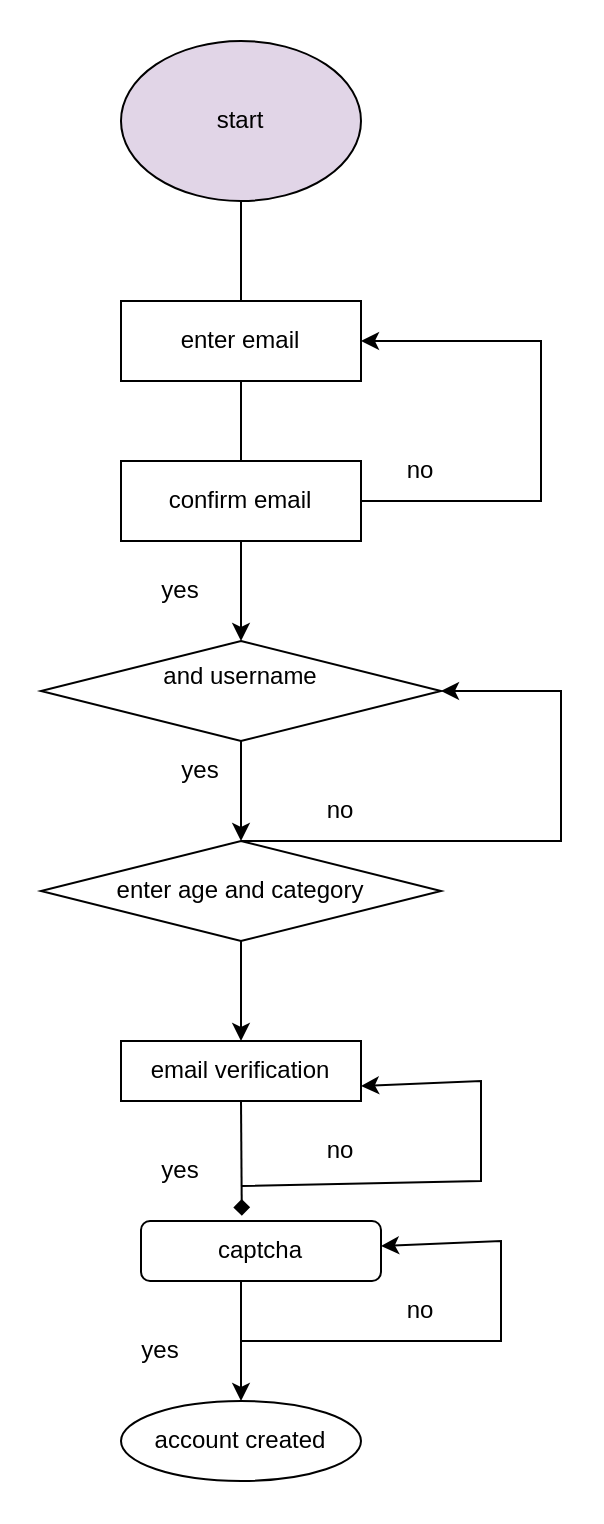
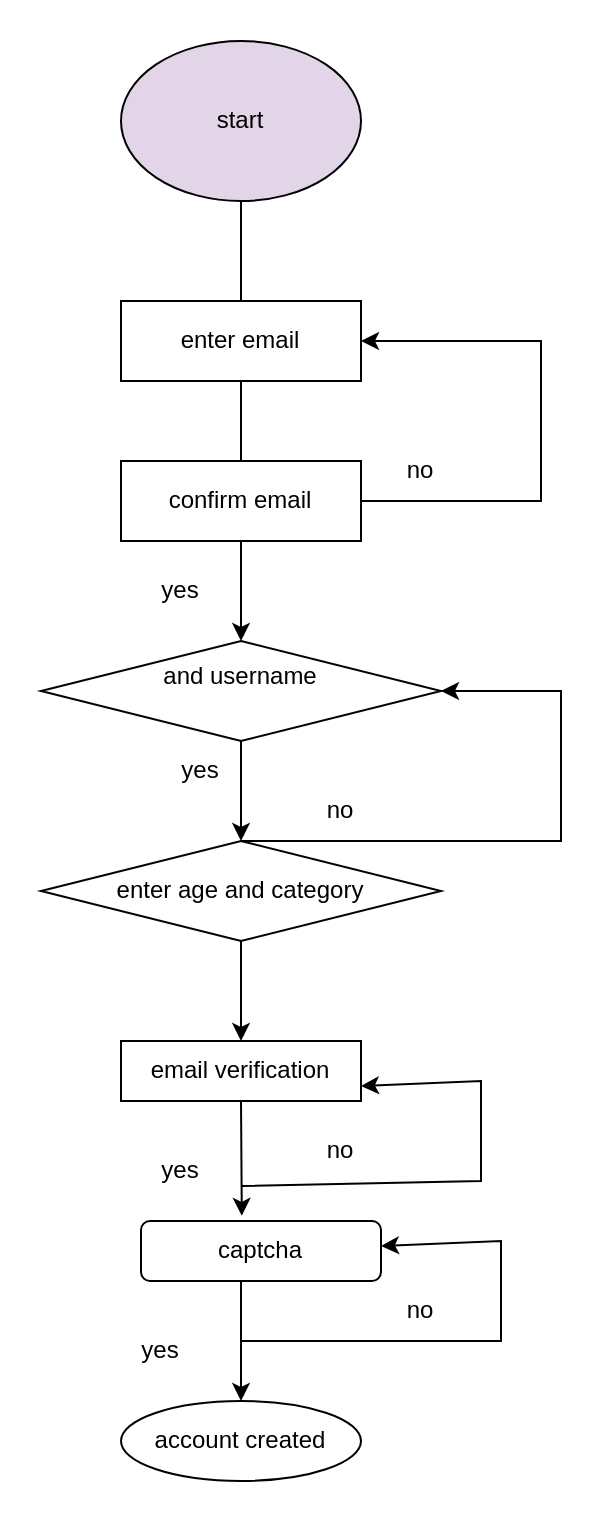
edge "email verification" -> "captcha": arrowhead diamond -> classic
